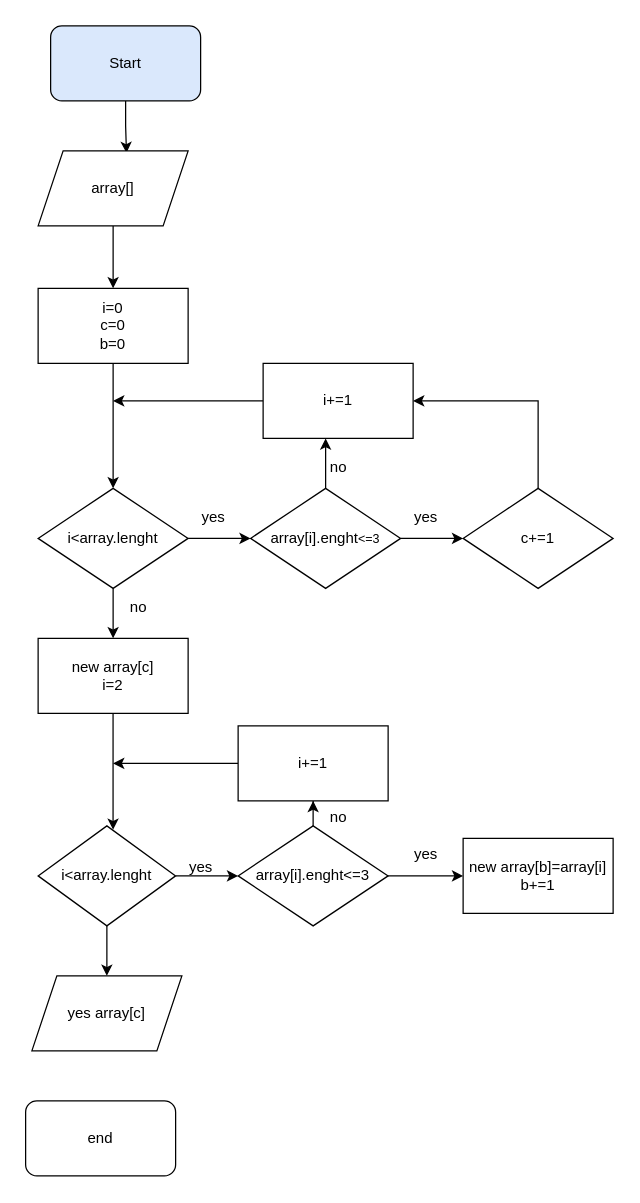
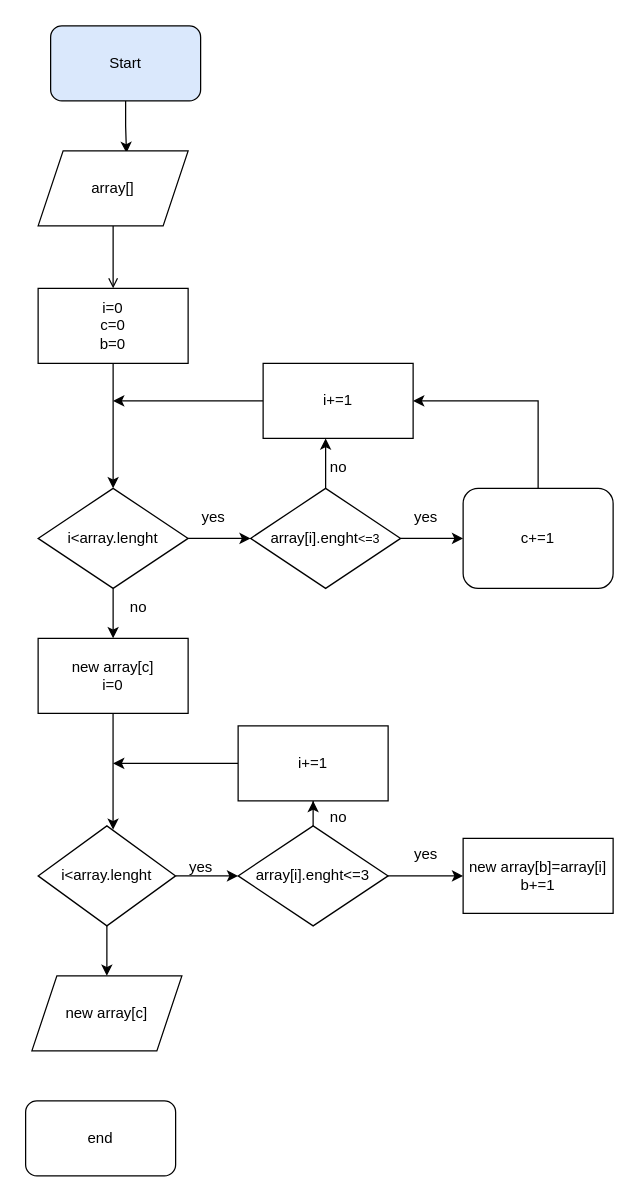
edge "array[]" -> "i=0 c=0 b=0": arrowhead classic -> open
node "c+=1": shape diamond -> rounded rectangle
node "new array[c] i=2": label "new array[c] i=2" -> "new array[c] i=0"
node "yes array[c]": label "yes array[c]" -> "new array[c]"
